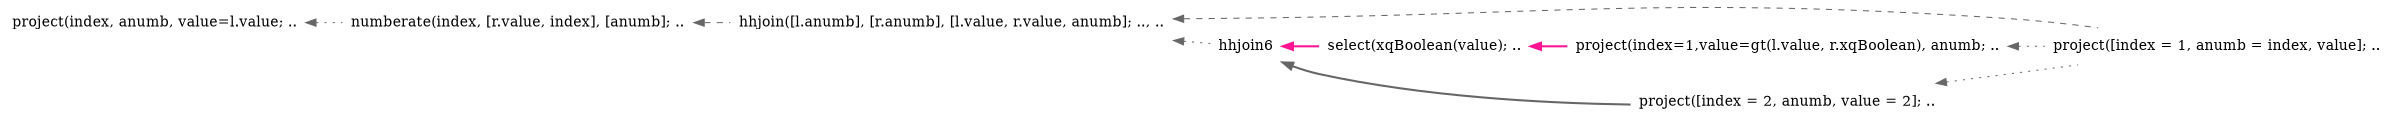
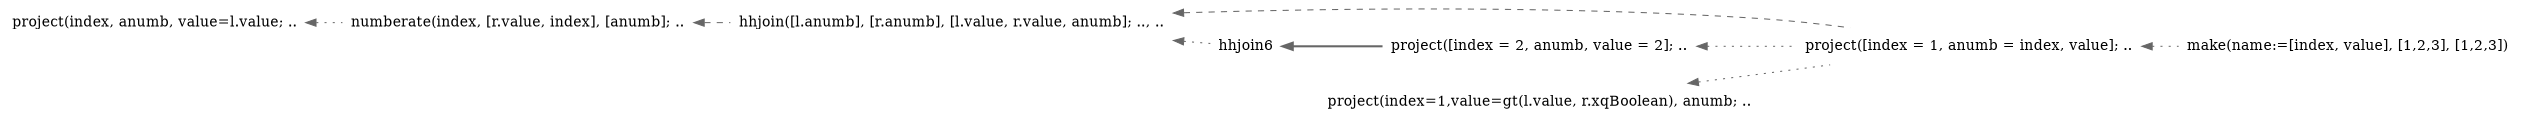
node "select(xqBoolean(value); ..": removed
node "make(name:=[index, value], [1,2,3], [1,2,3])": added
